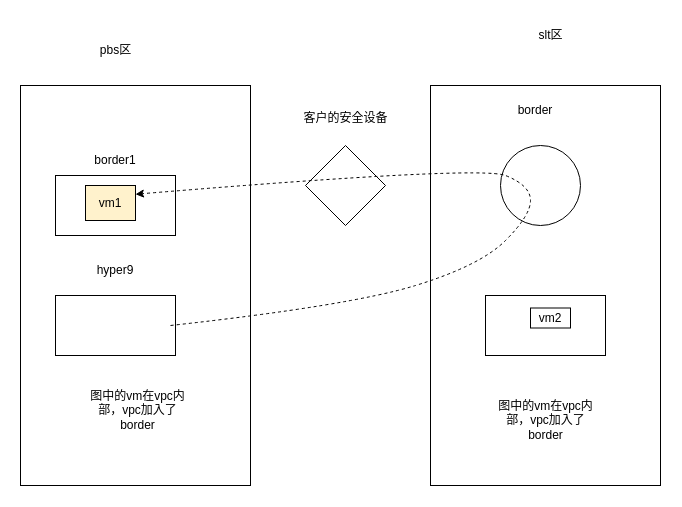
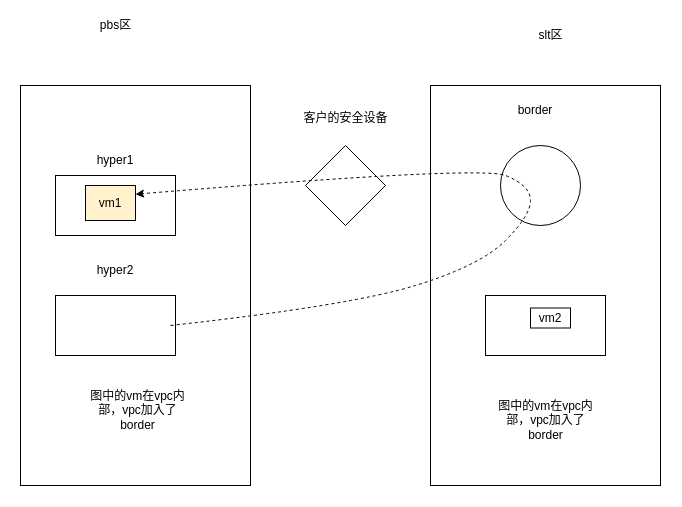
node "pbs区": moved (116, 51) -> (116, 26)
node "border1": label "border1" -> "hyper1"
node "hyper9": label "hyper9" -> "hyper2"
